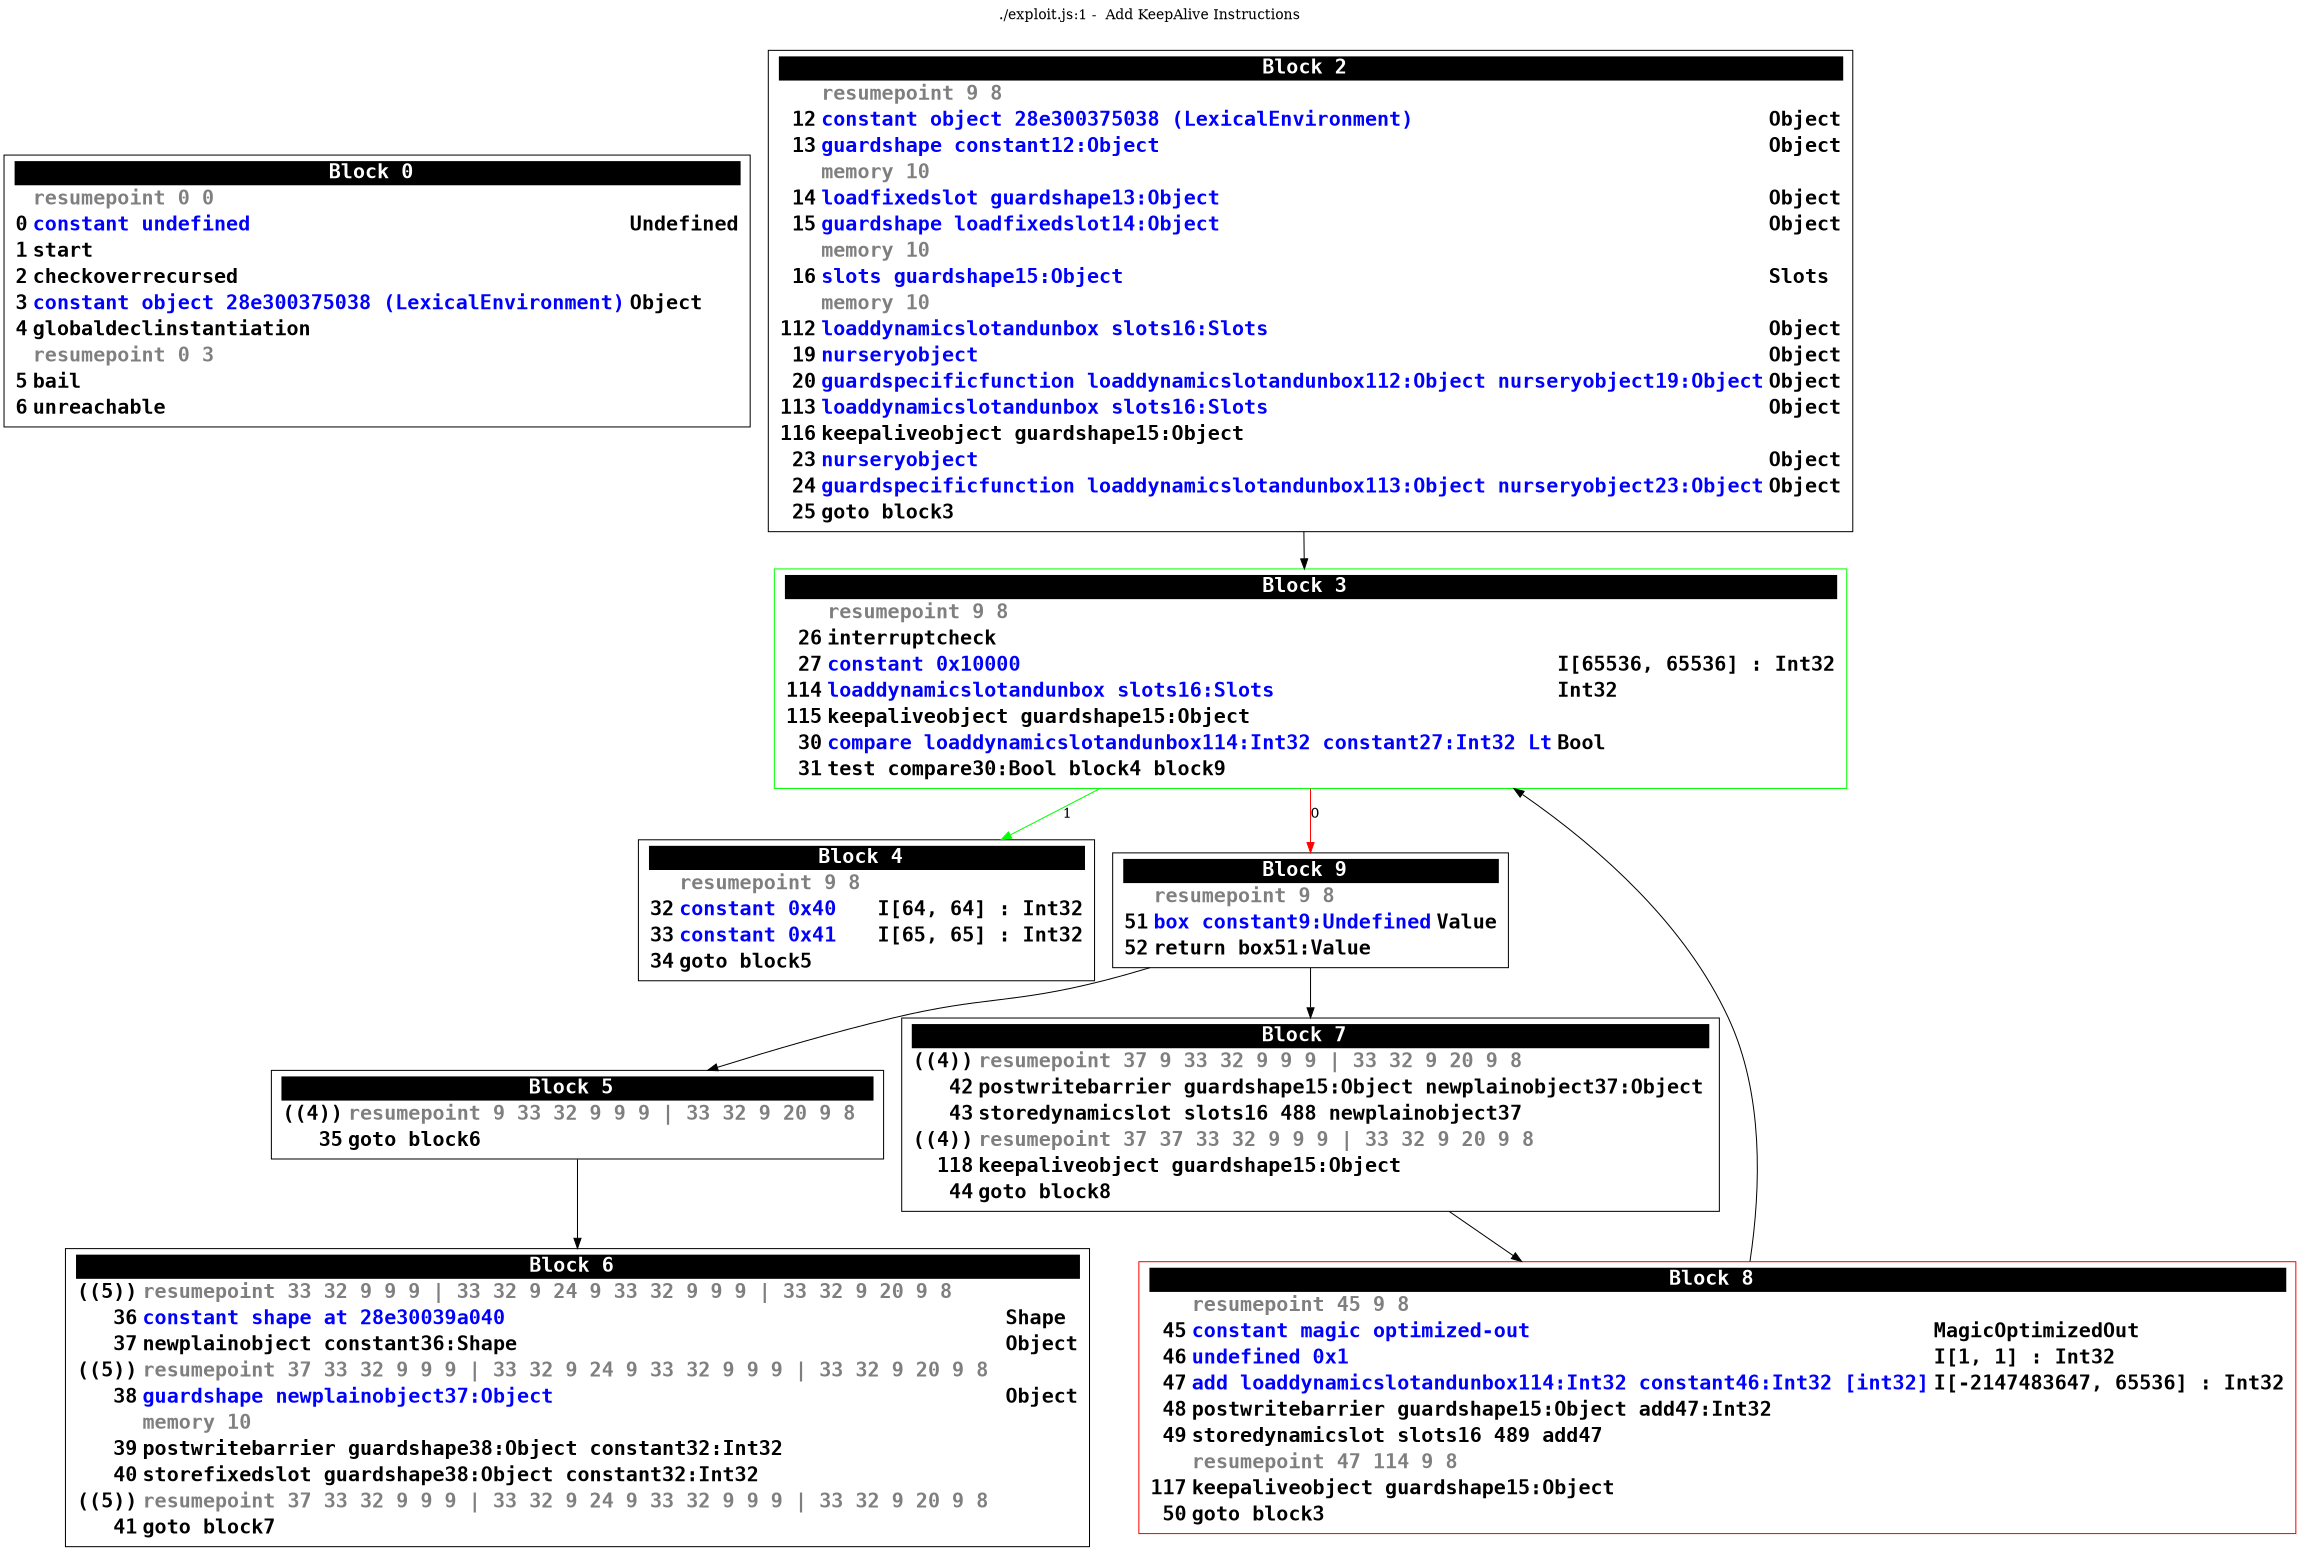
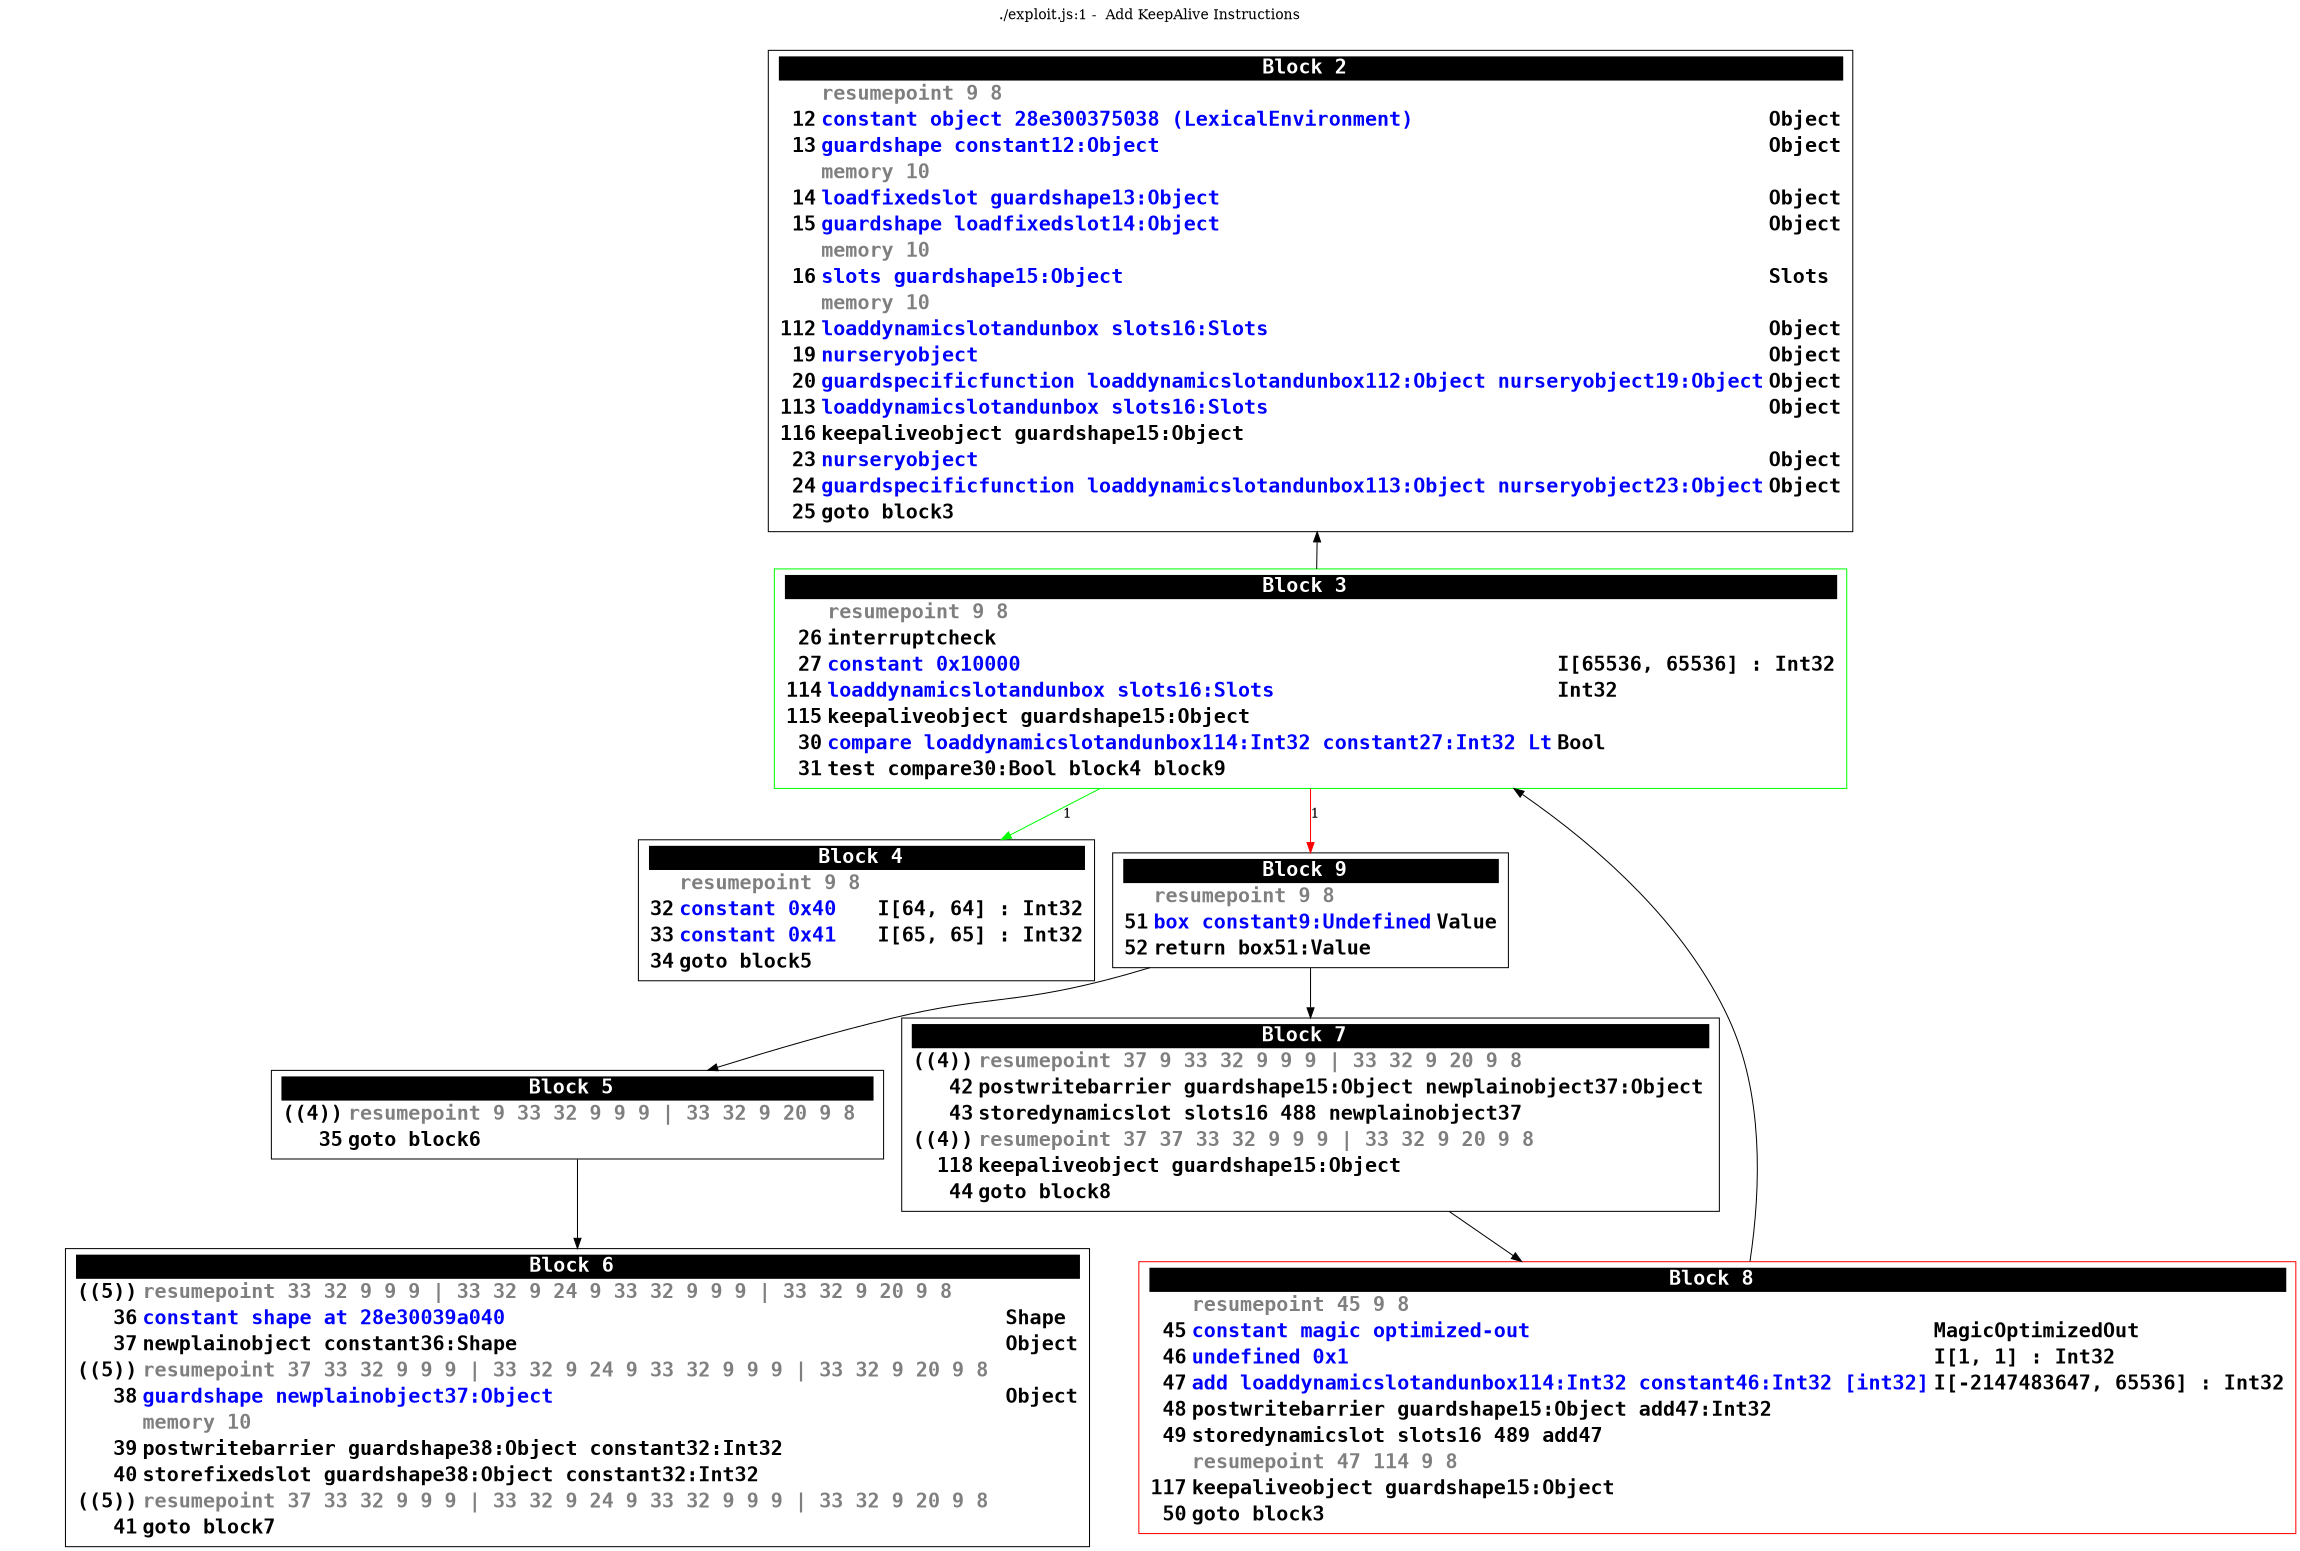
node "Block 0": removed
edge "Block 2" -> "Block 3": reversed
edge "Block 3" -> "Block 9": label "0" -> "1"
